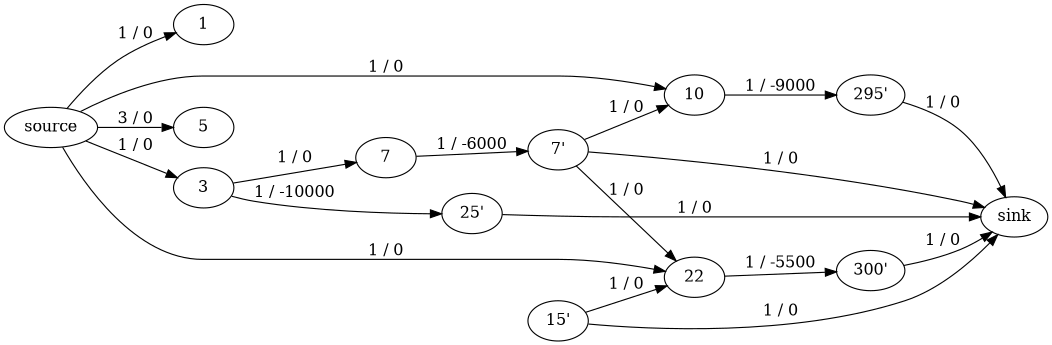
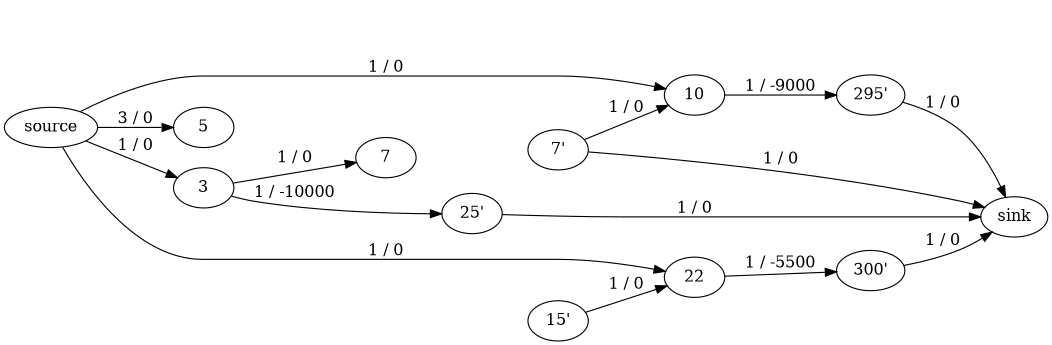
node "1": removed
edge "7" -> "7'": removed, label "1 / -6000"
edge "7'" -> "22": removed, label "1 / 0"
edge "15'" -> "sink": removed, label "1 / 0"
